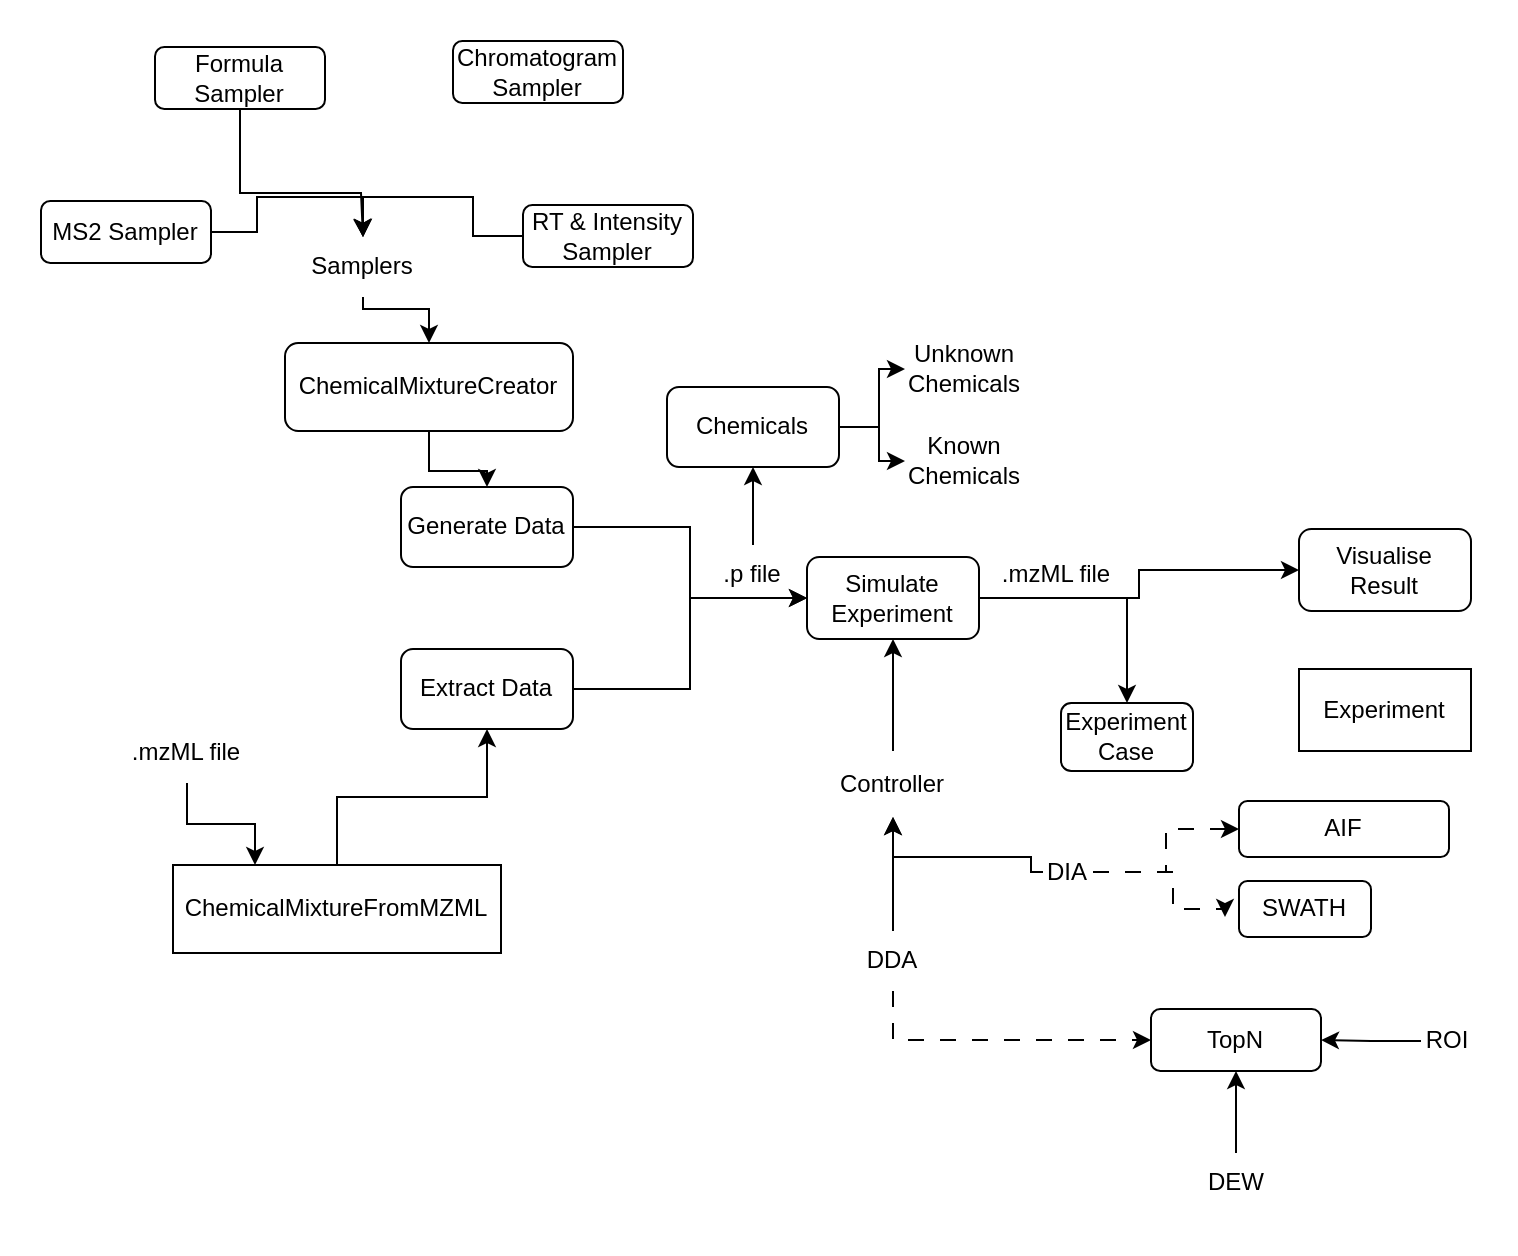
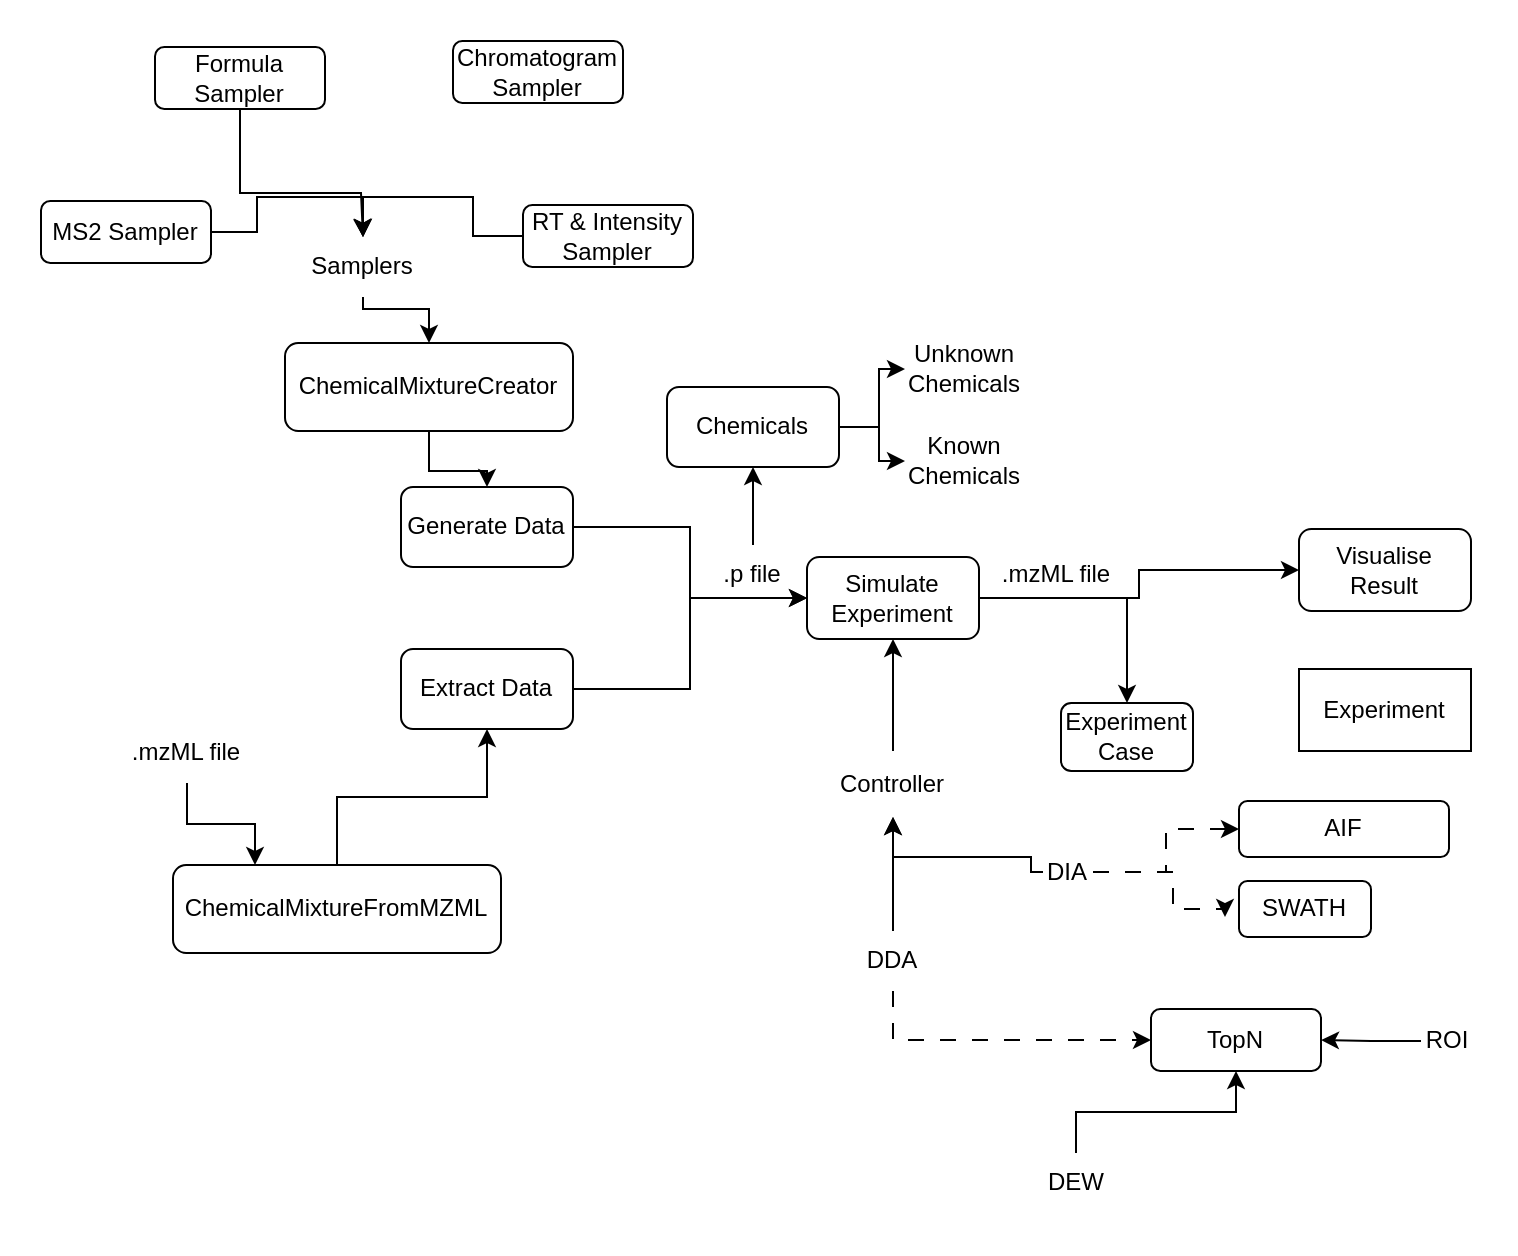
node "ChemicalMixtureFromMZML": shape rectangle -> rounded rectangle
node "DEW": moved (1236, 1183) -> (1076, 1183)
